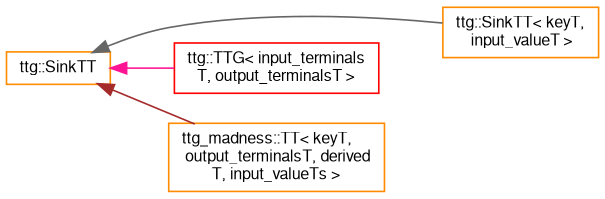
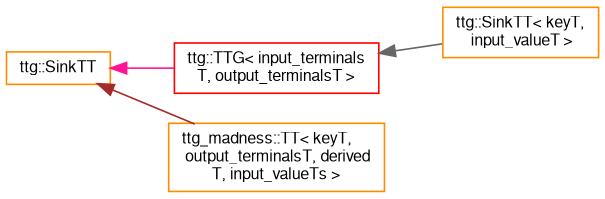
edge "ttg::SinkTT< keyT, input_valueT >" -> "ttg::SinkTT": now "ttg::SinkTT< keyT, input_valueT >" -> "ttg::TTG< input_terminals T, output_terminalsT >"
